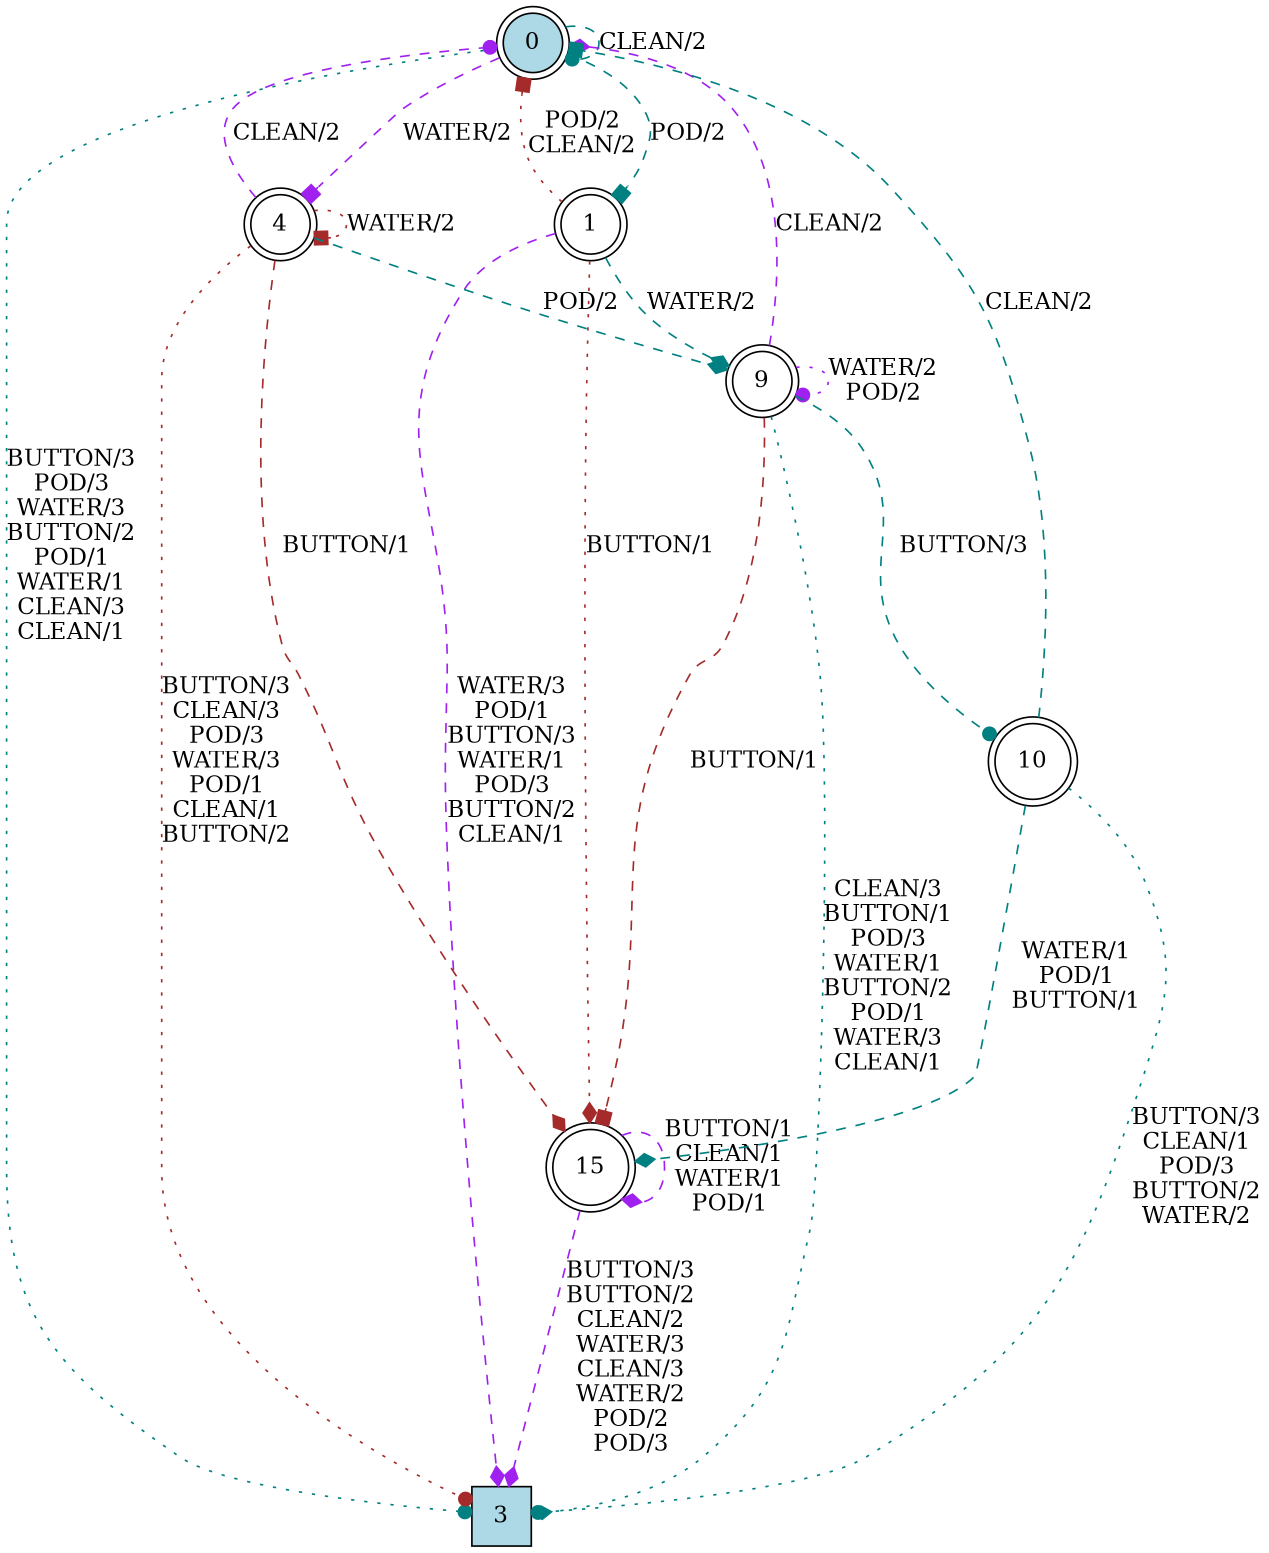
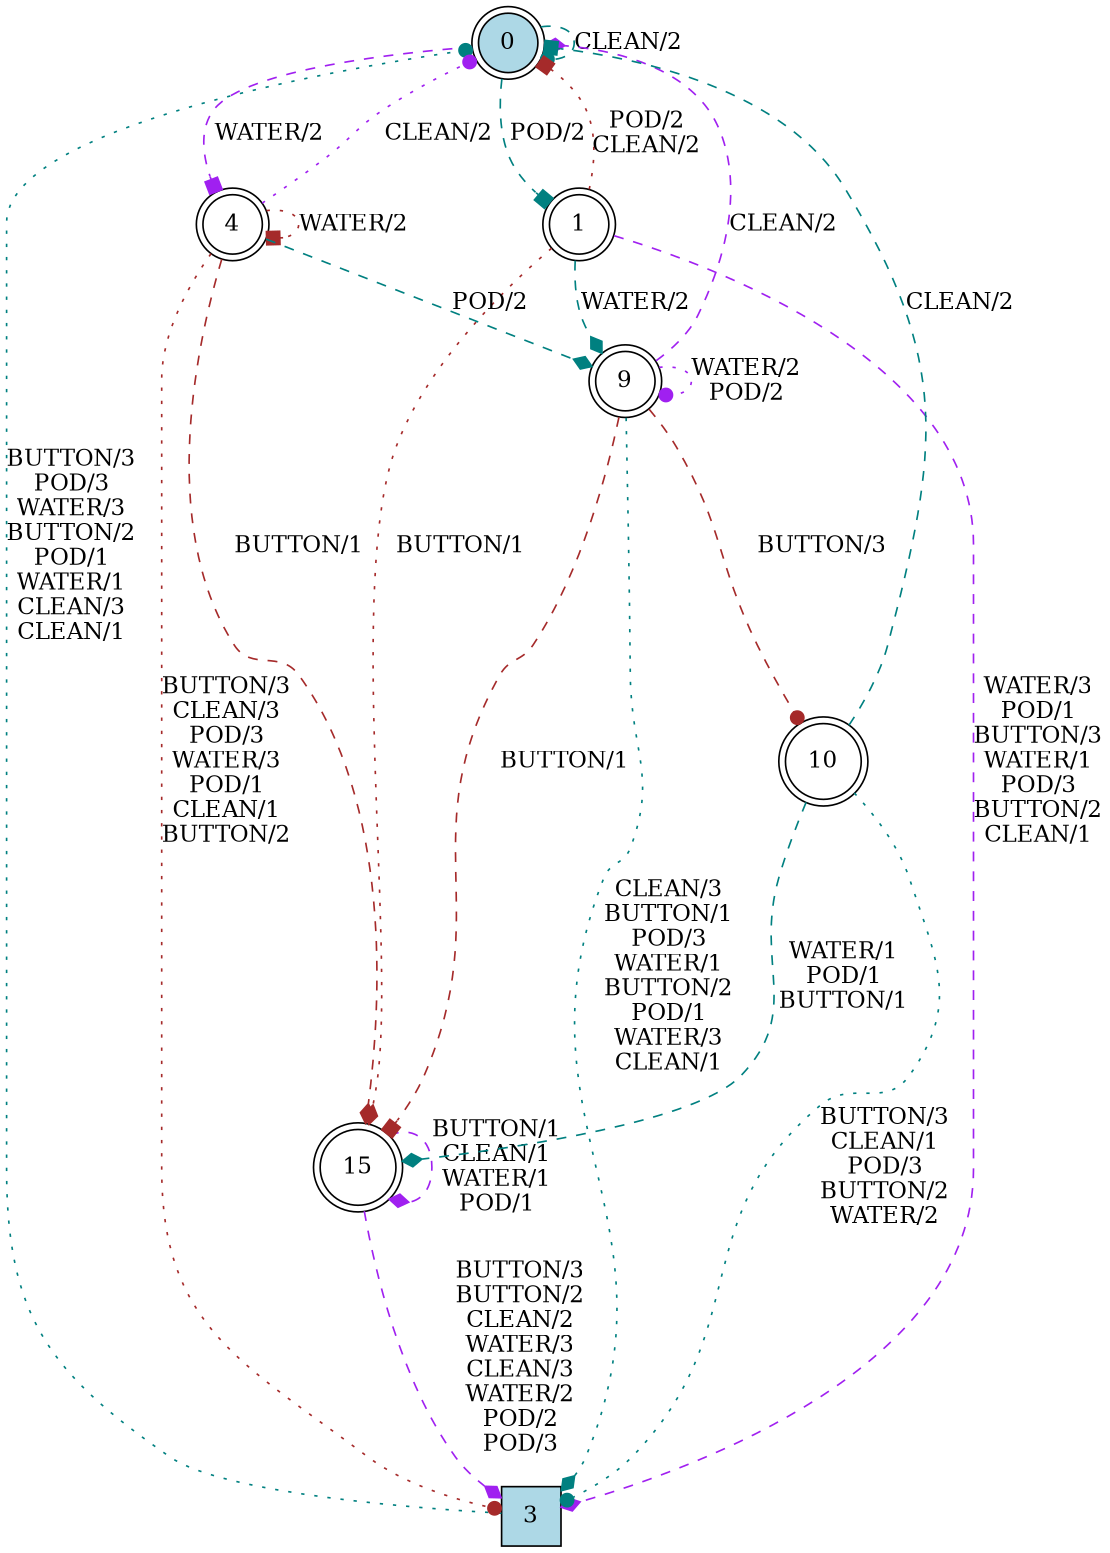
edge "4" -> "0": style dashed -> dotted
edge "9" -> "10": color teal -> brown
edge "0" -> "3": reversed
